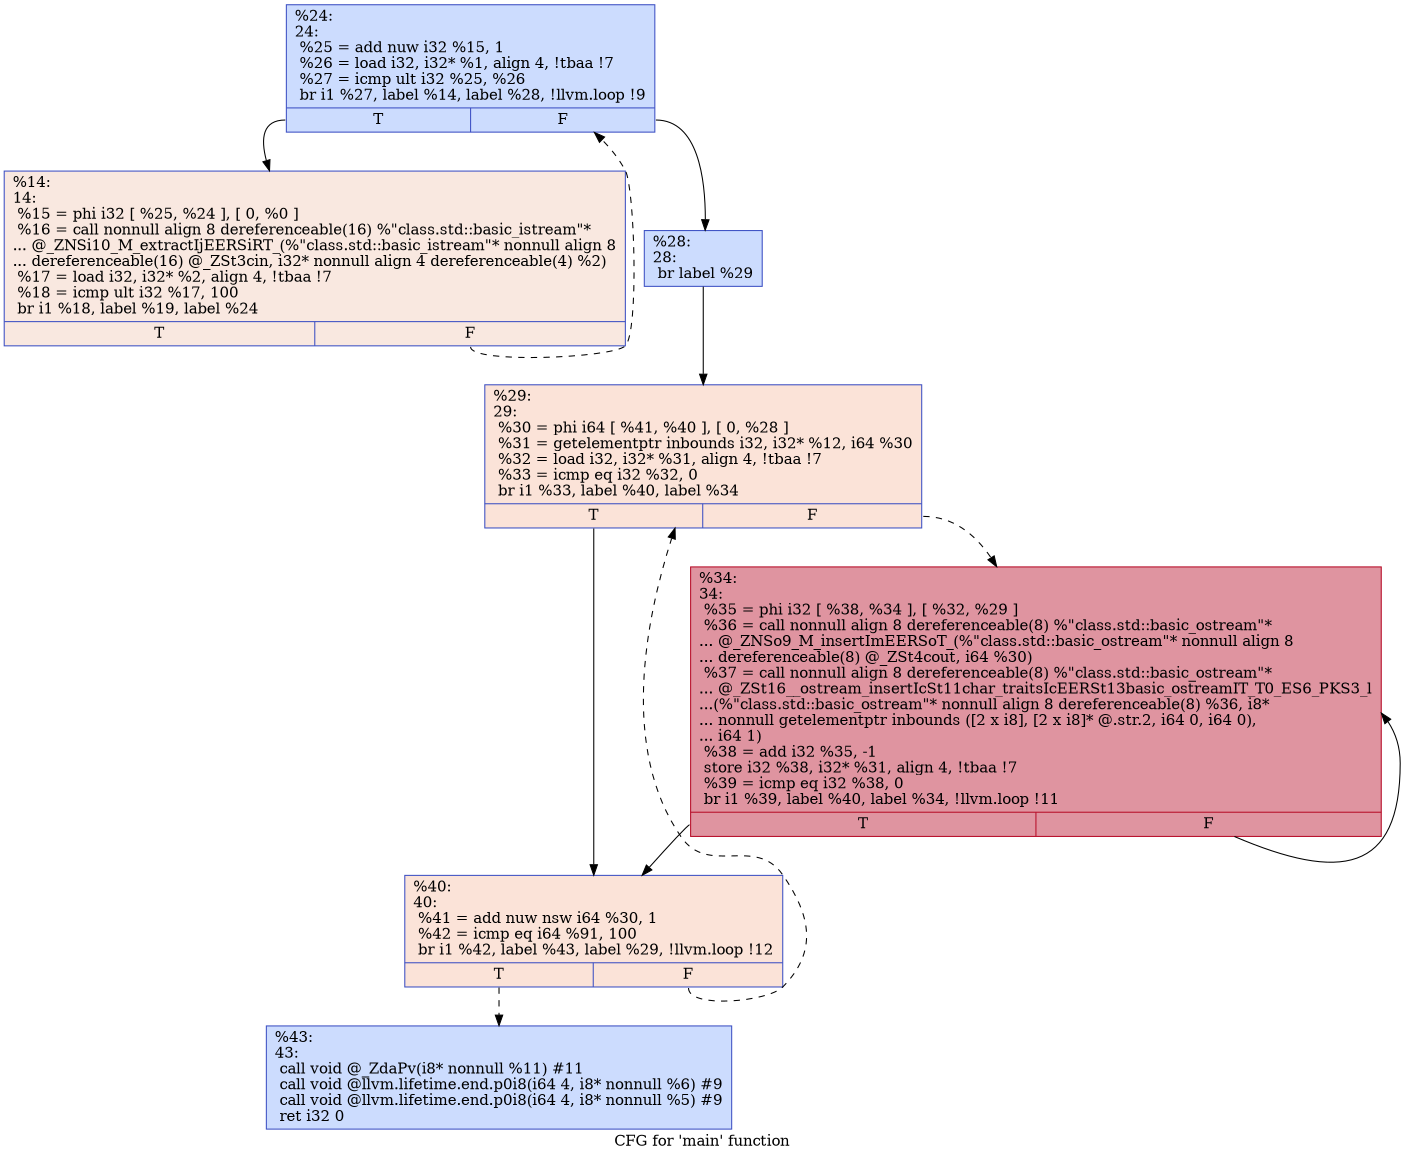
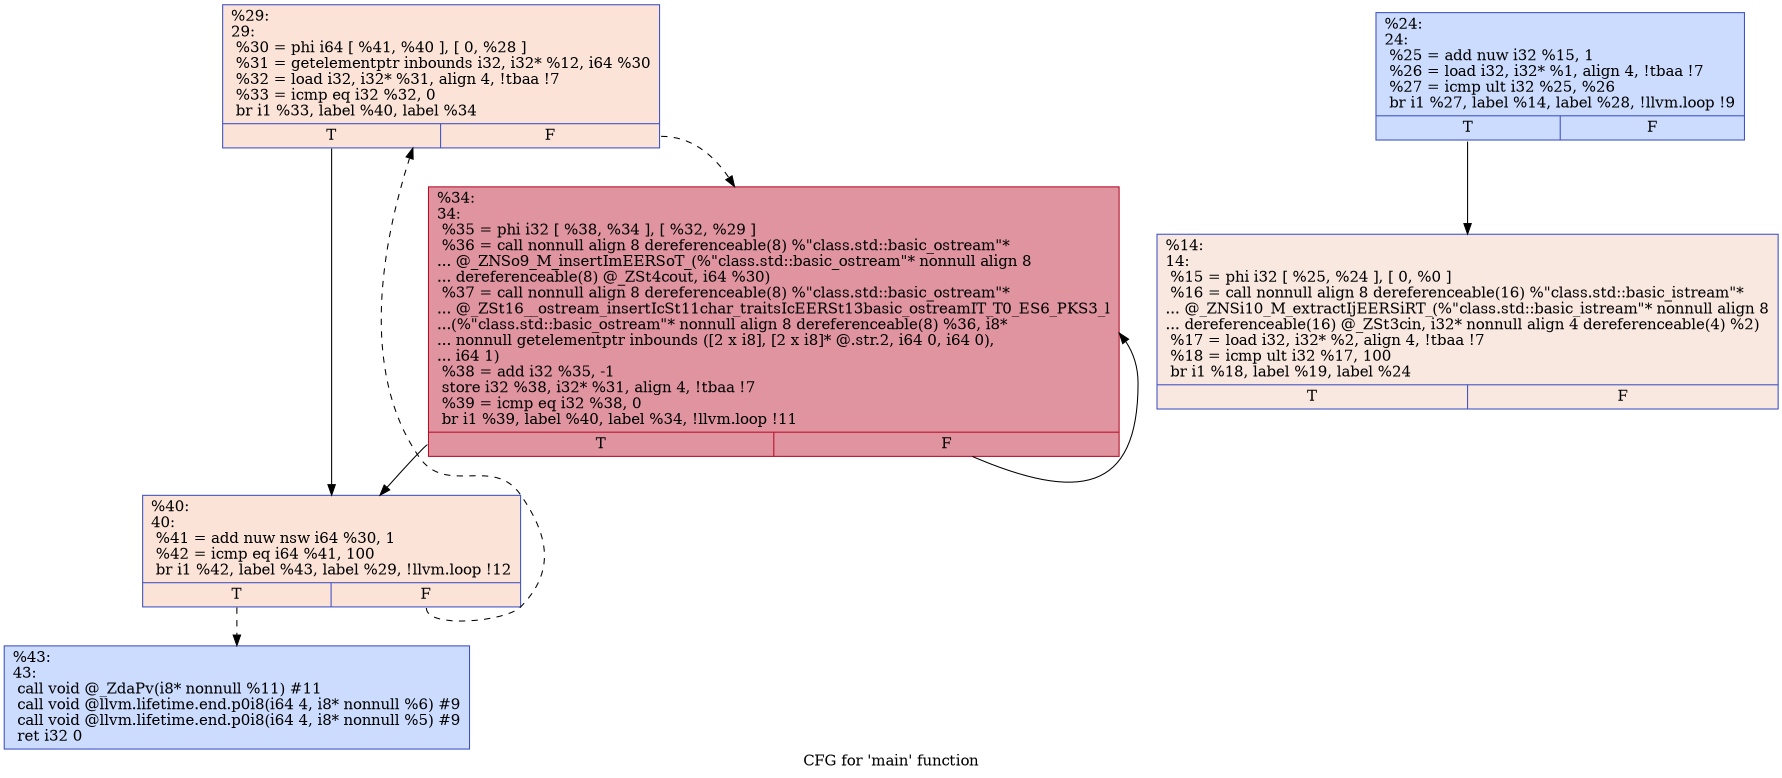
node "%28:": removed
edge "%14:" -> "%24:": removed
node "%40:": text "%42 = icmp eq i64 %91, 100" -> "%42 = icmp eq i64 %41, 100"
